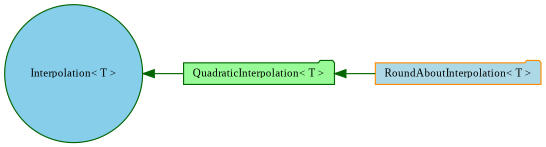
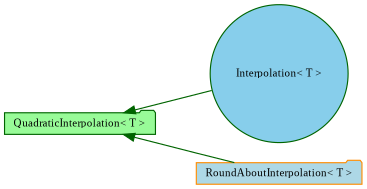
edge "QuadraticInterpolation< T >" -> "Interpolation< T >": reversed
